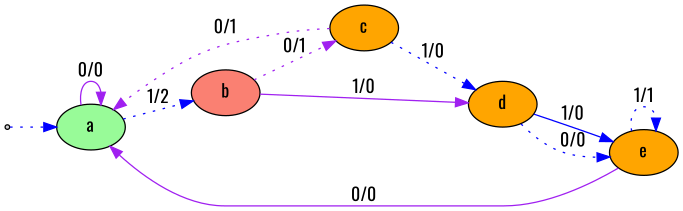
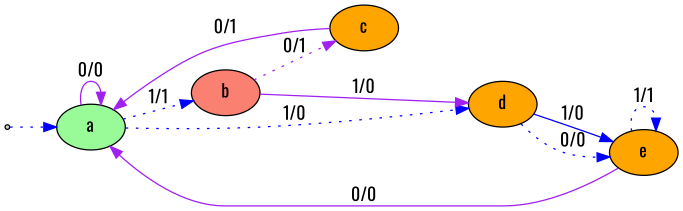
edge "c" -> "a": style dotted -> solid
edge "c" -> "d": now "a" -> "d"
edge "a" -> "b": label "1/2" -> "1/1"
